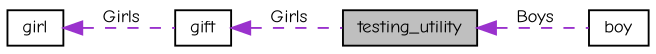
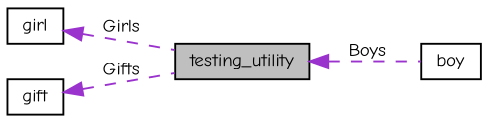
edge "testing_utility" -> "gift": label " Girls" -> " Gifts"
edge "gift" -> "girl": now "testing_utility" -> "girl"
